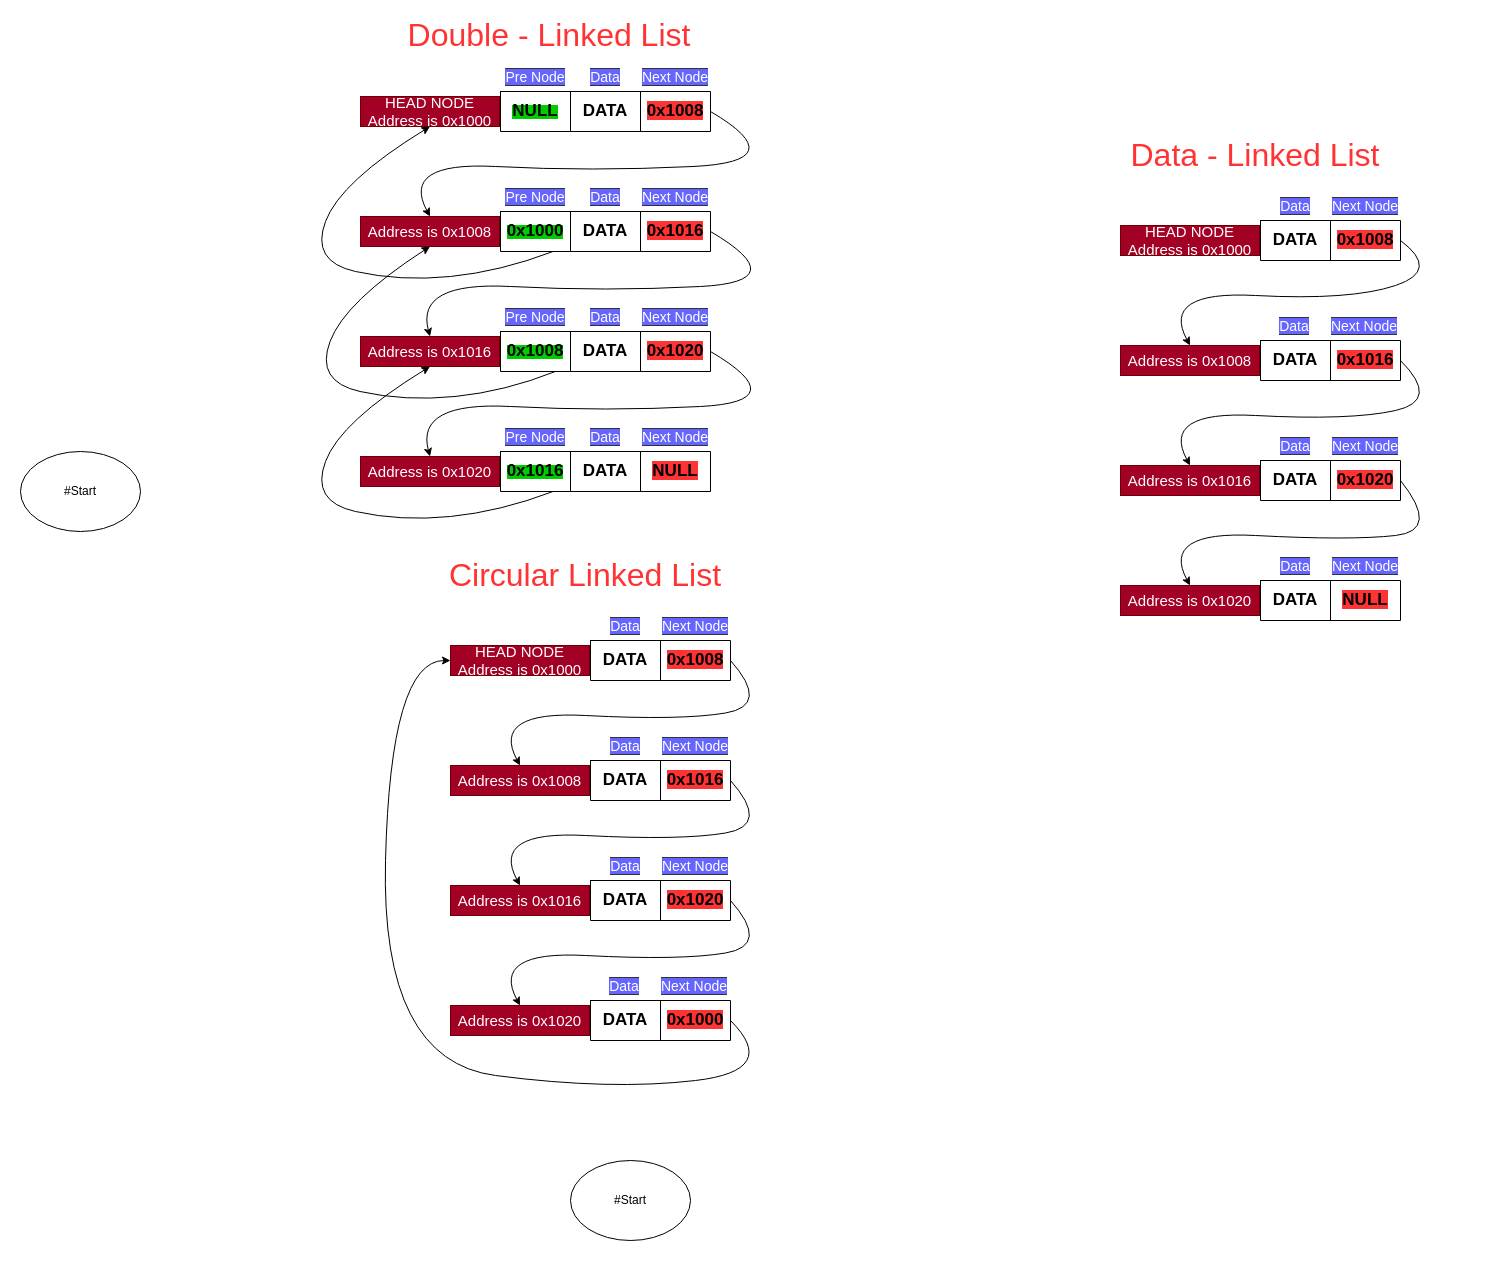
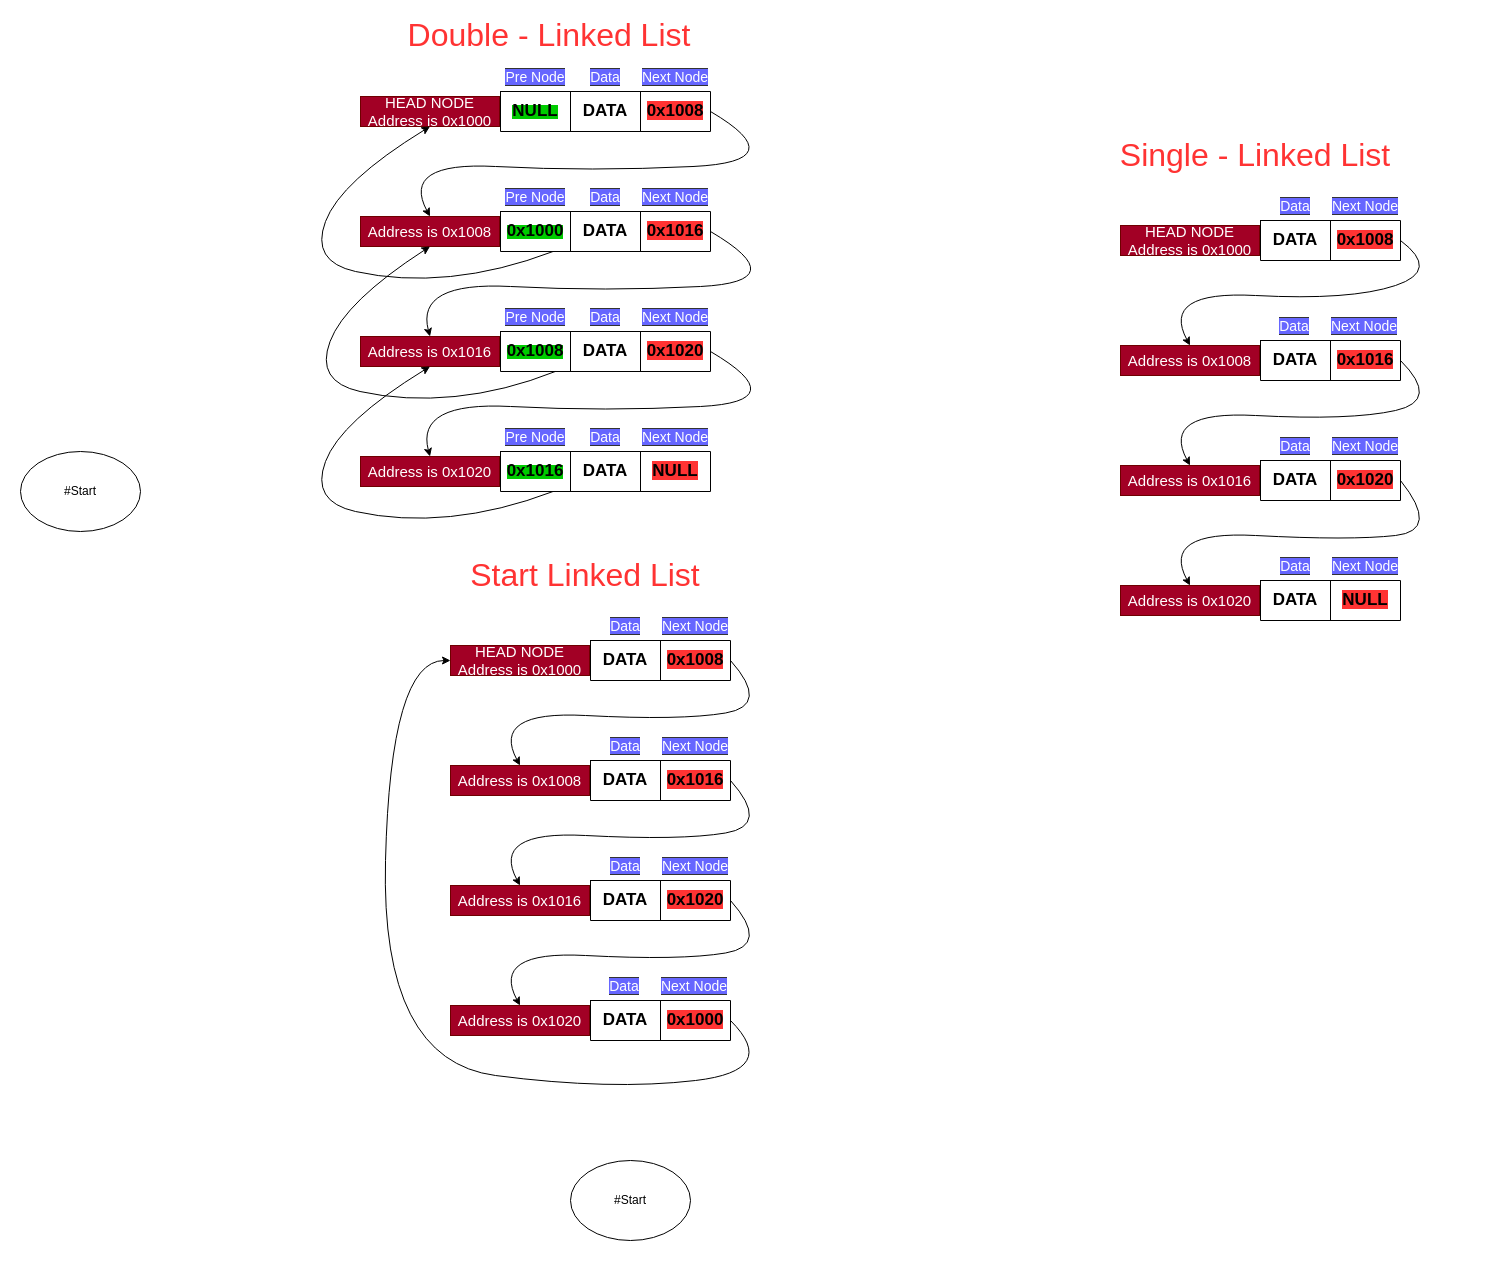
node "Data - Linked List": label "Data - Linked List" -> "Single - Linked List"
node "Circular Linked List": label "Circular Linked List" -> "Start Linked List"
